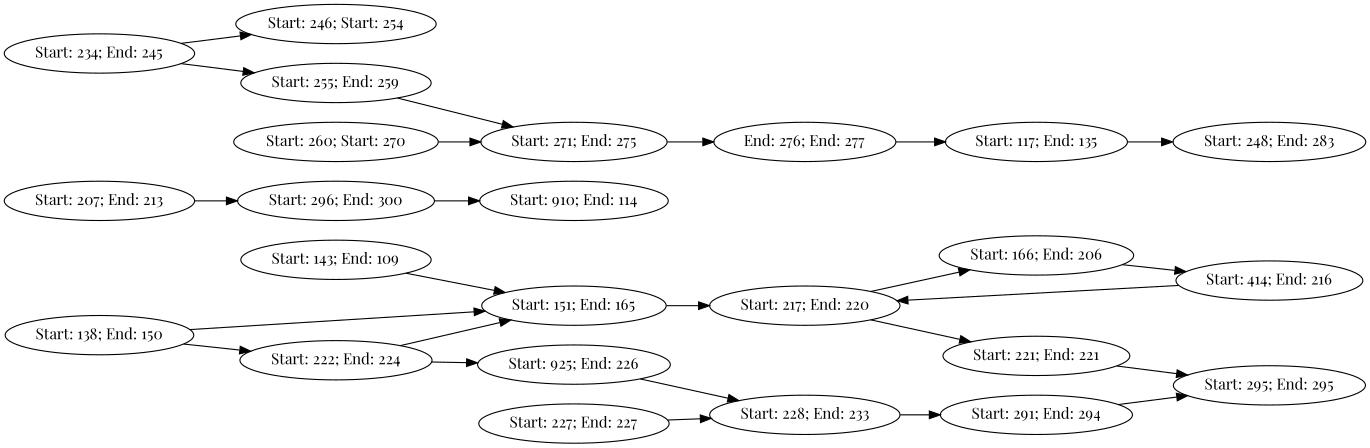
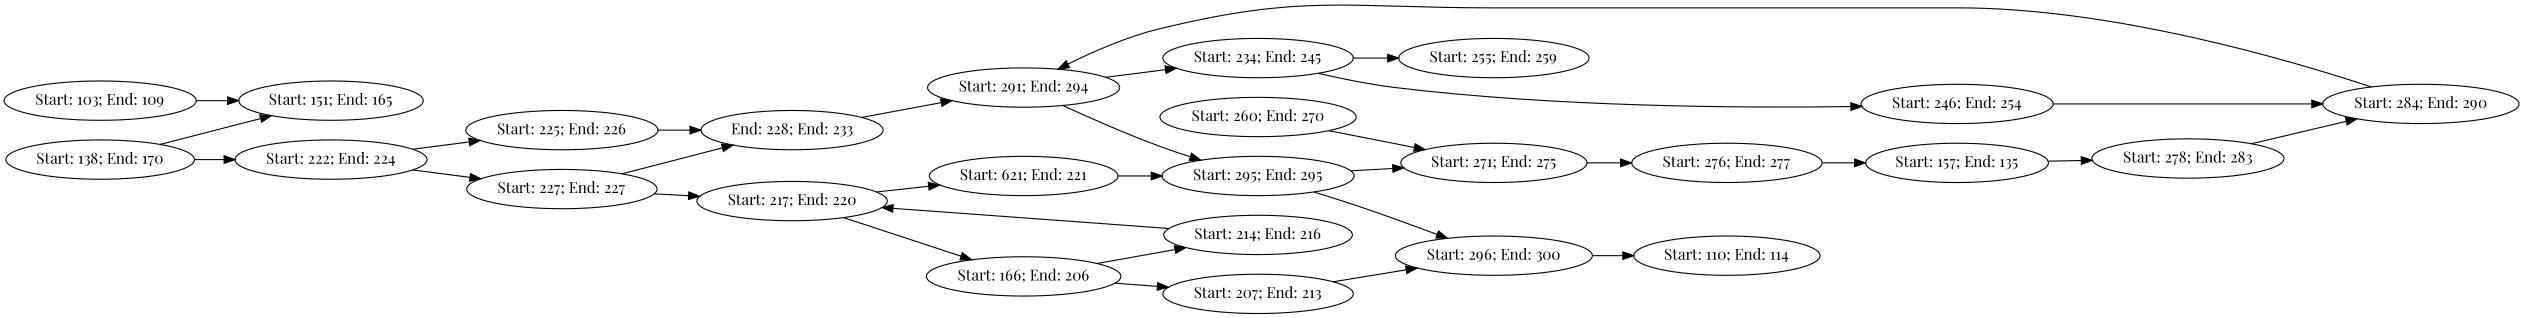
node "Start: 246; Start: 254": label "Start: 246; Start: 254" -> "Start: 246; End: 254"
edge "Start: 291; End: 294" -> "Start: 234; End: 245": added
node "Start: 284; End: 290": added
edge "Start: 255; End: 259" -> "Start: 271; End: 275": now "Start: 295; End: 295" -> "Start: 271; End: 275"
node "Start: 260; Start: 270": label "Start: 260; Start: 270" -> "Start: 260; End: 270"
node "End: 276; End: 277": label "End: 276; End: 277" -> "Start: 276; End: 277"
node "Start: 117; End: 135": label "Start: 117; End: 135" -> "Start: 157; End: 135"
node "Start: 248; End: 283": label "Start: 248; End: 283" -> "Start: 278; End: 283"
node "Start: 910; End: 114": label "Start: 910; End: 114" -> "Start: 110; End: 114"
edge "Start: 295; End: 295" -> "Start: 296; End: 300": added
node "Start: 143; End: 109": label "Start: 143; End: 109" -> "Start: 103; End: 109"
node "Start: 414; End: 216": label "Start: 414; End: 216" -> "Start: 214; End: 216"
edge "Start: 166; End: 206" -> "Start: 207; End: 213": added
edge "Start: 151; End: 165" -> "Start: 217; End: 220": now "Start: 227; End: 227" -> "Start: 217; End: 220"
edge "Start: 222; End: 224" -> "Start: 151; End: 165": now "Start: 222; End: 224" -> "Start: 227; End: 227"
node "Start: 138; End: 150": label "Start: 138; End: 150" -> "Start: 138; End: 170"
node "Start: 221; End: 221": label "Start: 221; End: 221" -> "Start: 621; End: 221"
node "Start: 925; End: 226": label "Start: 925; End: 226" -> "Start: 225; End: 226"
node "Start: 228; End: 233": label "Start: 228; End: 233" -> "End: 228; End: 233"
